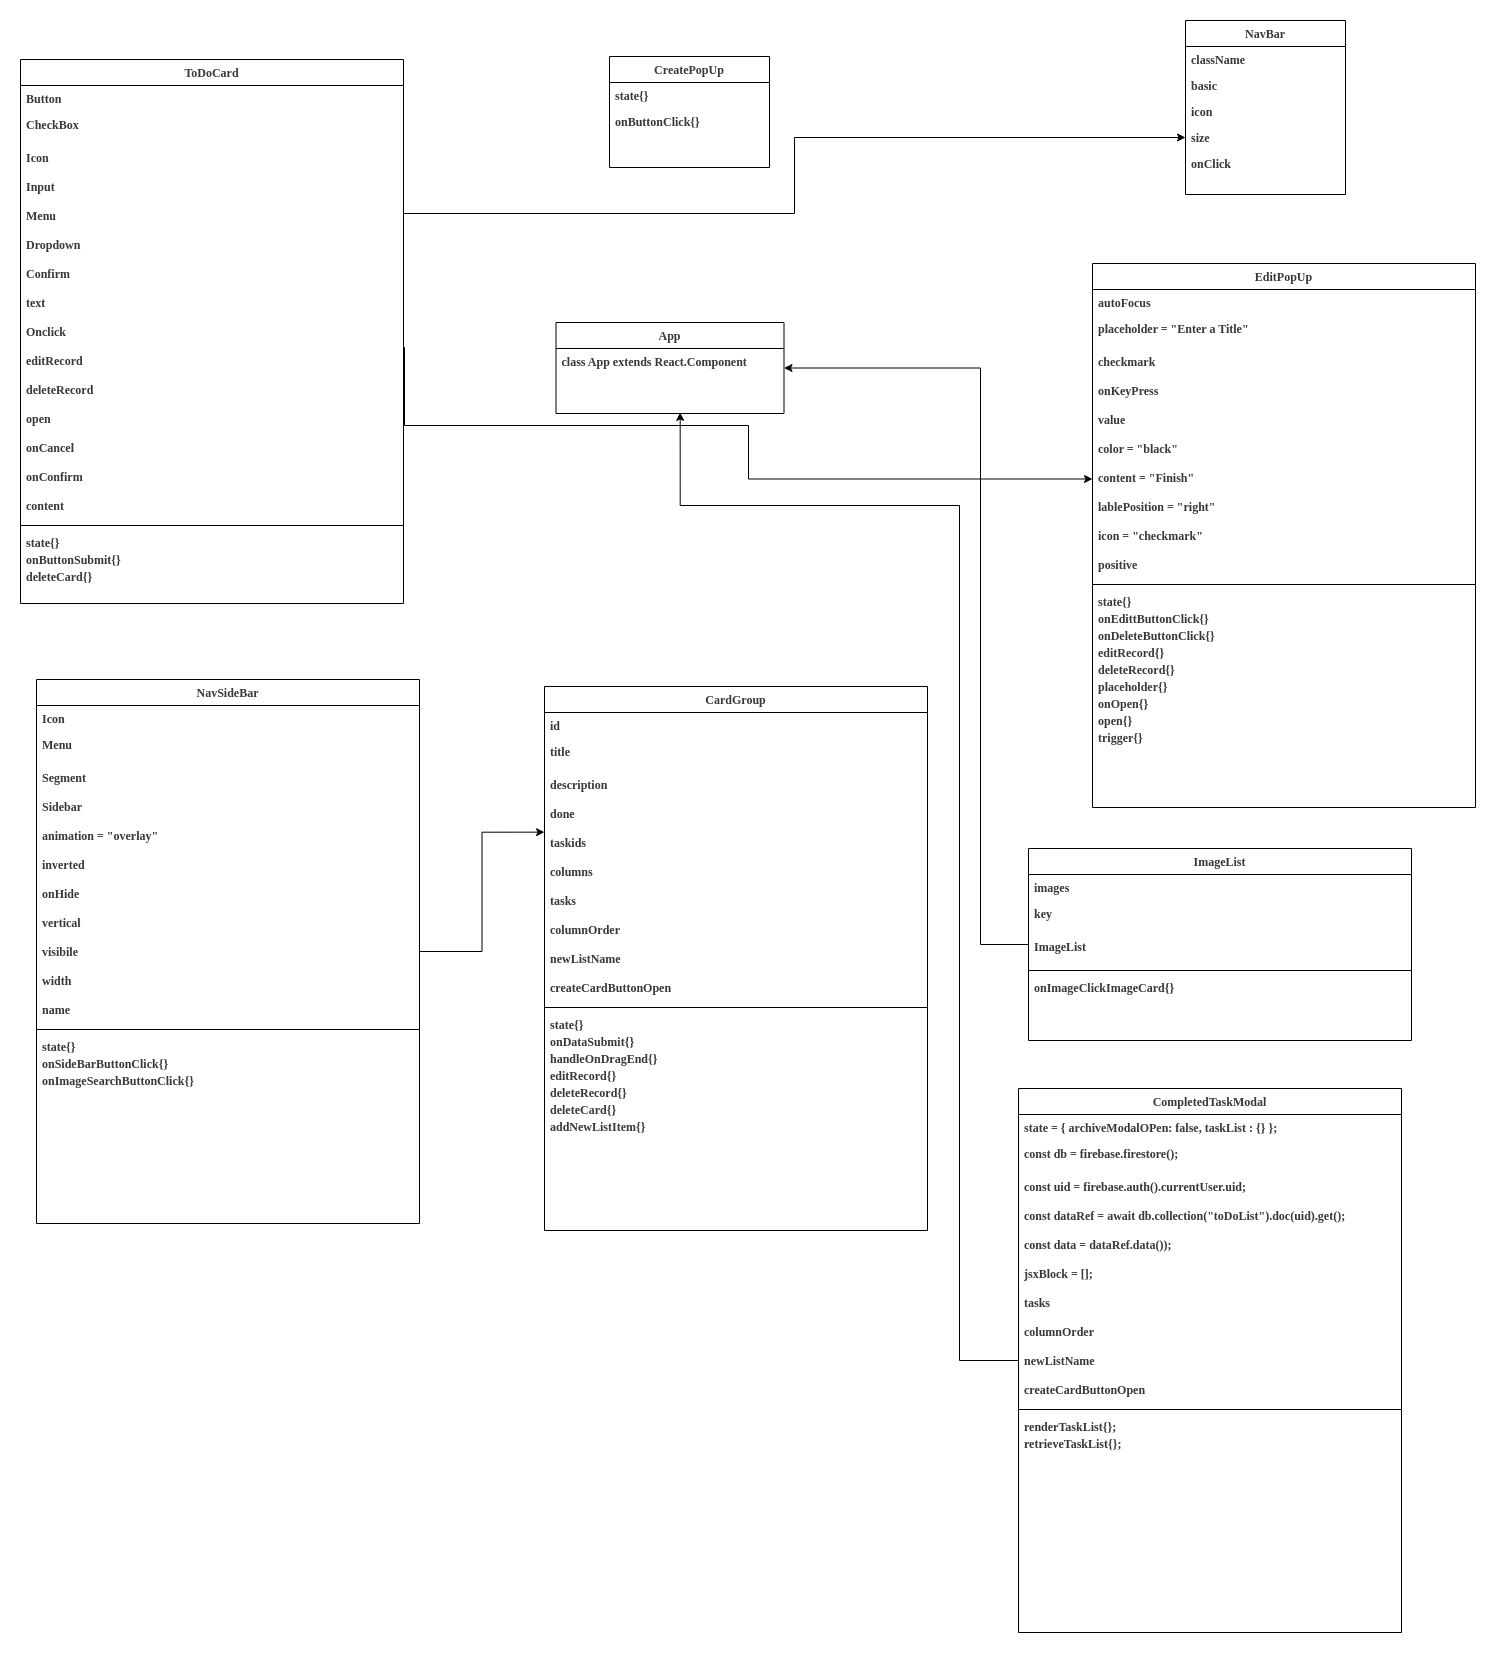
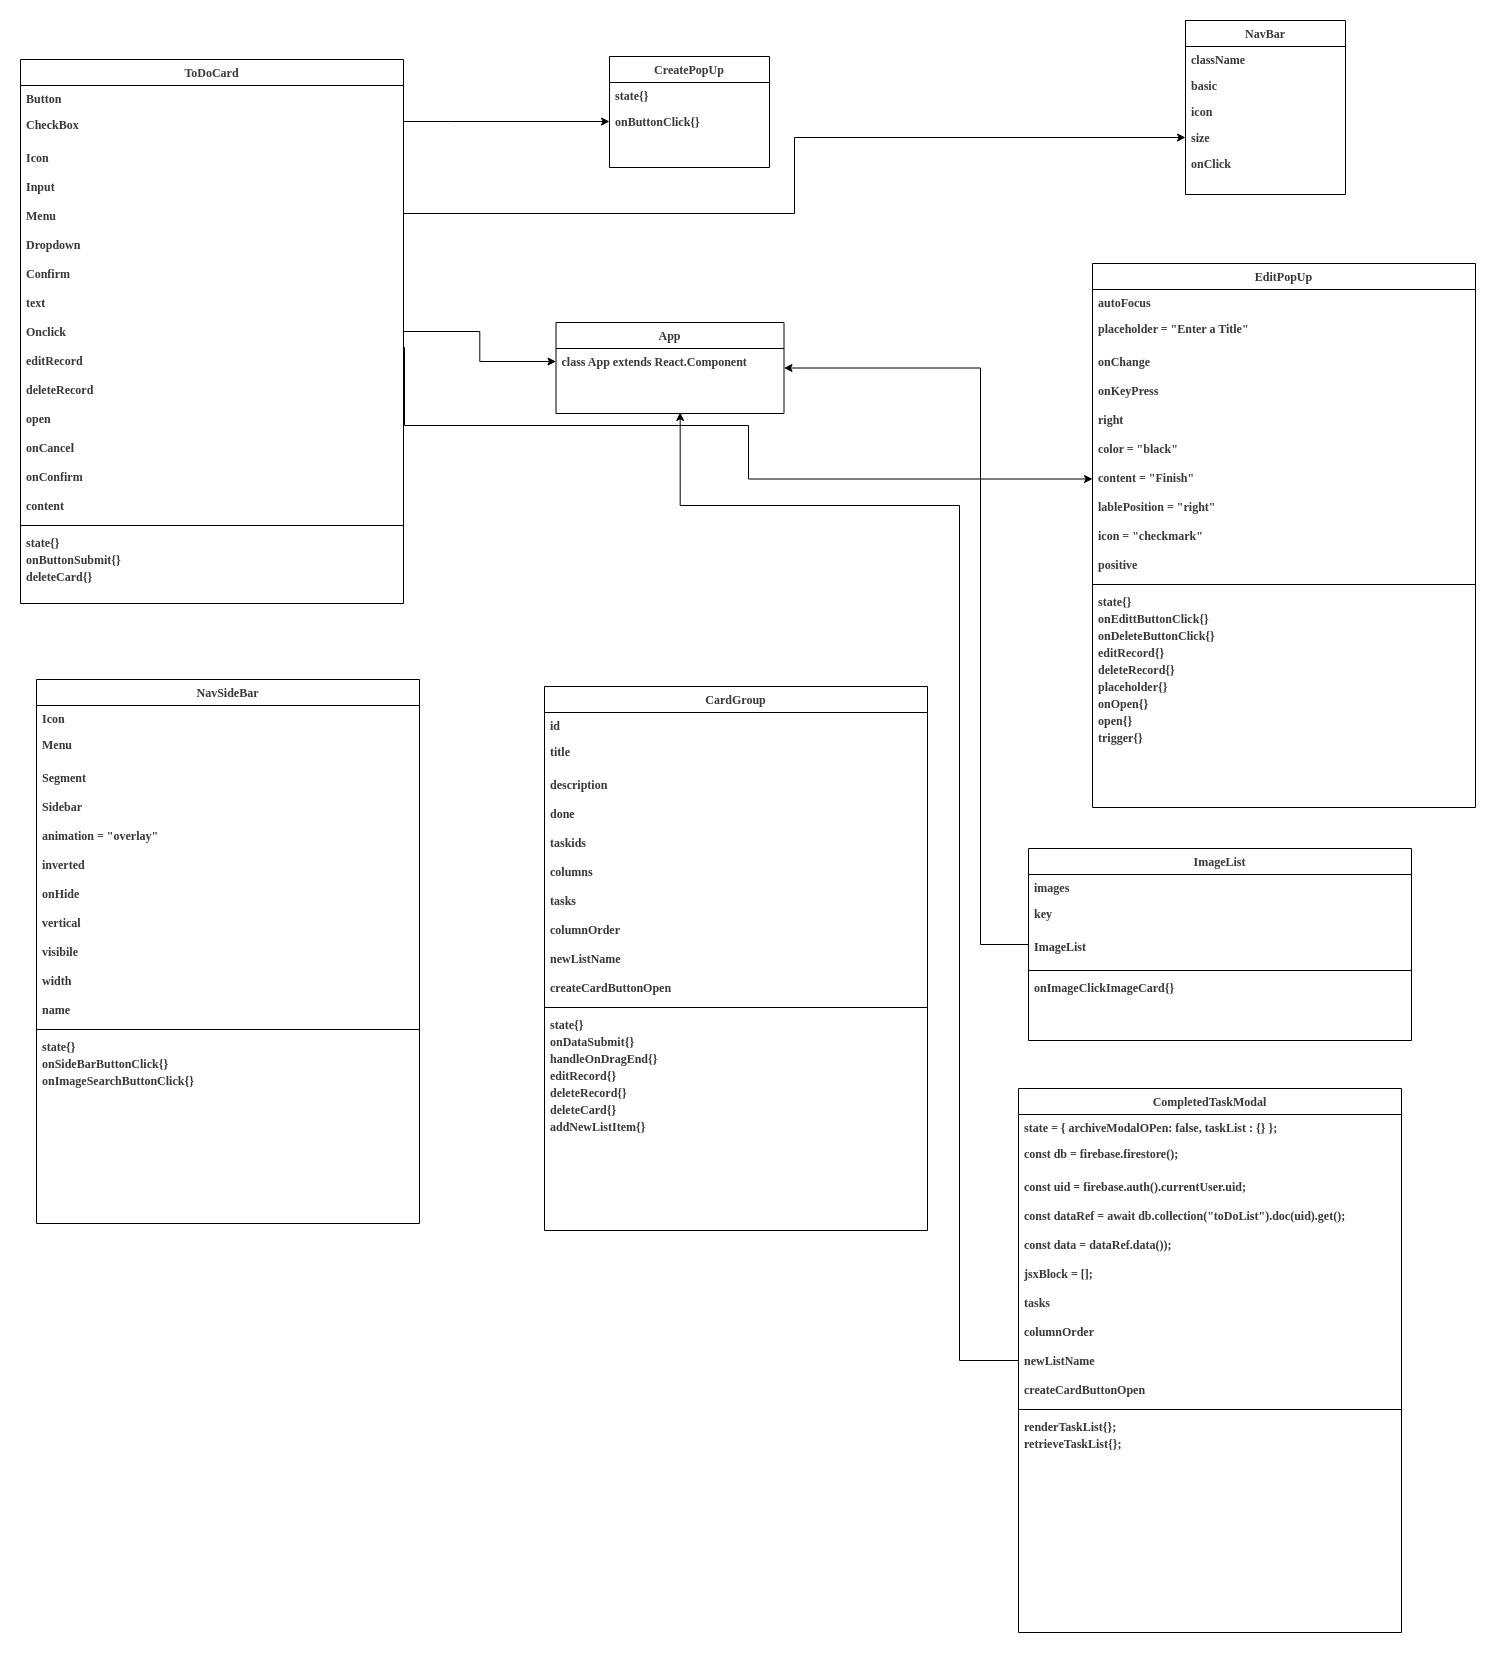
edge "ToDoCard" -> "onButtonClick{}": added
edge "ToDoCard" -> "class App extends React.Component": added
node "checkmark": label "checkmark" -> "onChange"
node "value": label "value" -> "right"
edge "NavSideBar" -> "taskids": removed
